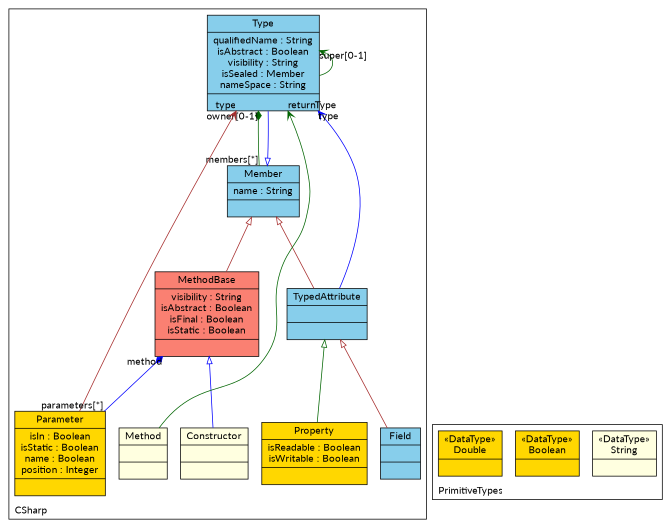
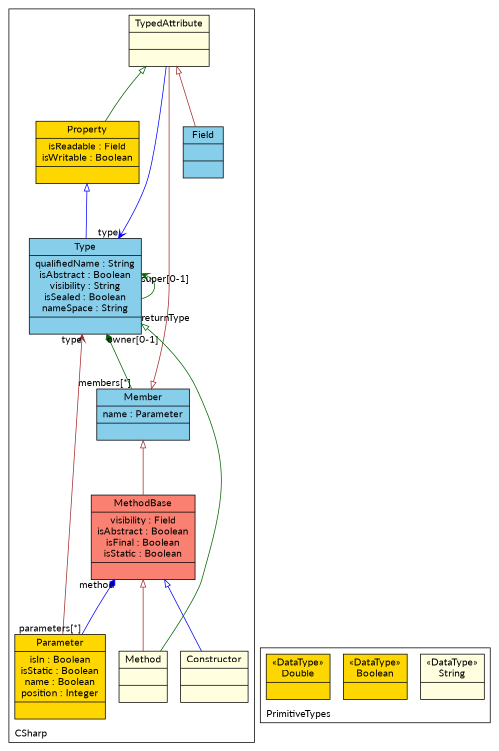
node "Type": text "isSealed : Member" -> "isSealed : Boolean"
edge "Type" -> "Member": now "Type" -> "Property"
node "Member": text "name : String" -> "name : Parameter"
node "MethodBase": text "visibility : String" -> "visibility : Field"
edge "Method" -> "Type": arrowhead vee -> onormal
node "TypedAttribute": fillcolor skyblue -> lightyellow
node "Property": text "isReadable : Boolean" -> "isReadable : Field"
edge "Method" -> "MethodBase": added
